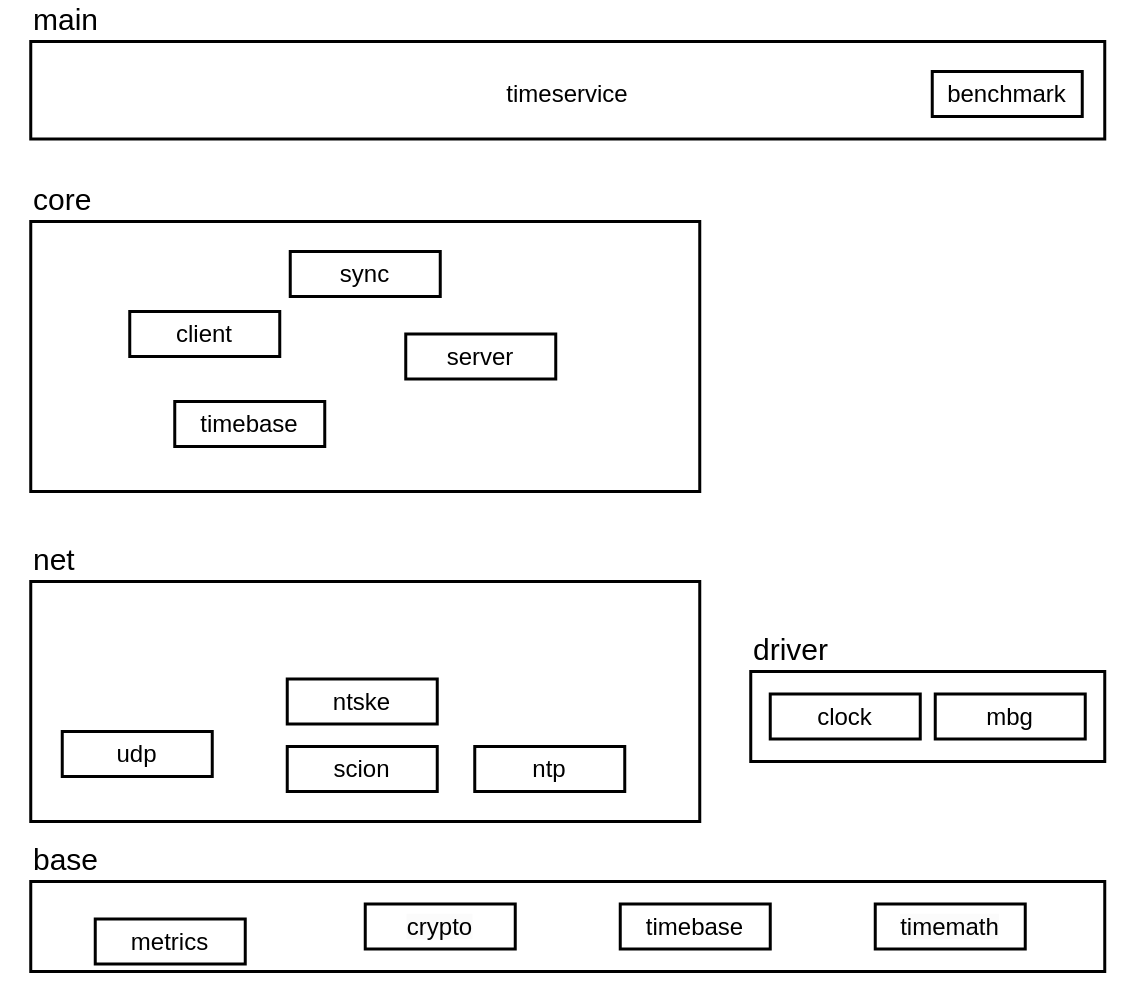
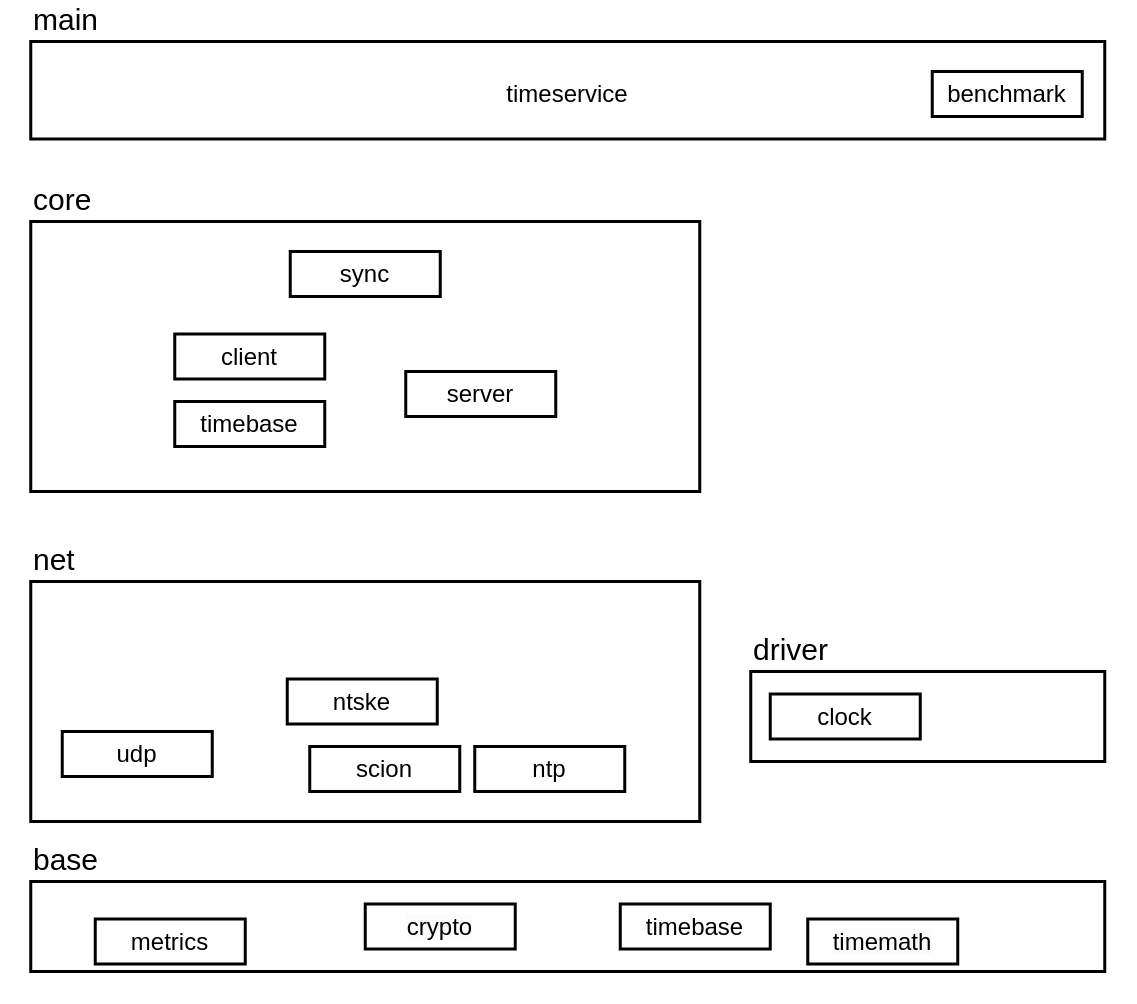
node "client": moved (205, 334) -> (250, 356)
node "server": moved (481, 356) -> (481, 394)
node "mbg": removed
node "scion": moved (362, 769) -> (385, 769)
node "timemath": moved (950, 926) -> (883, 941)
